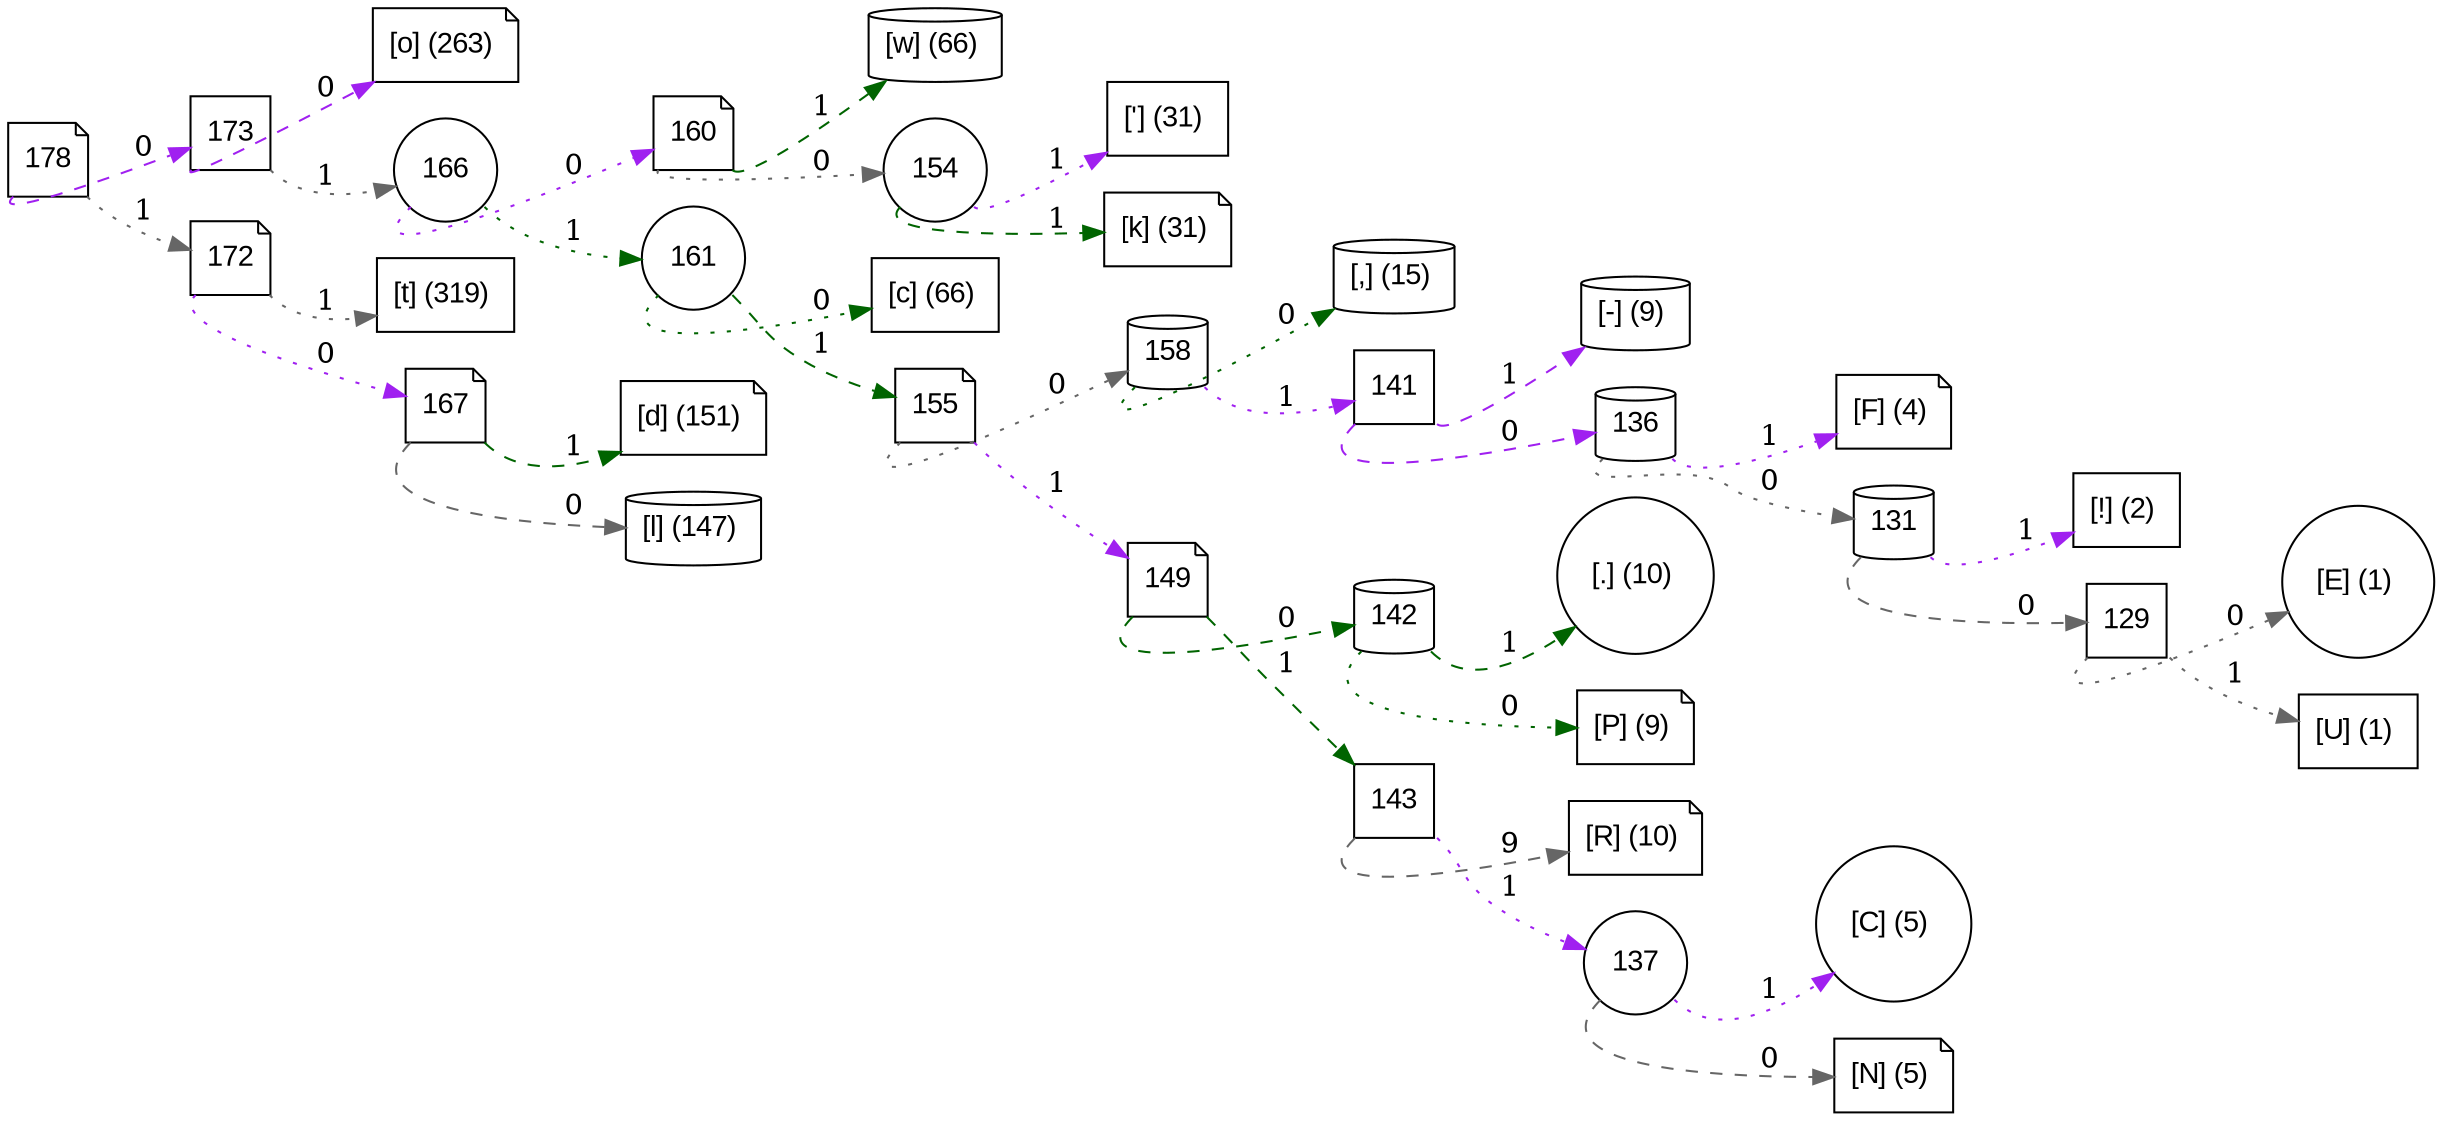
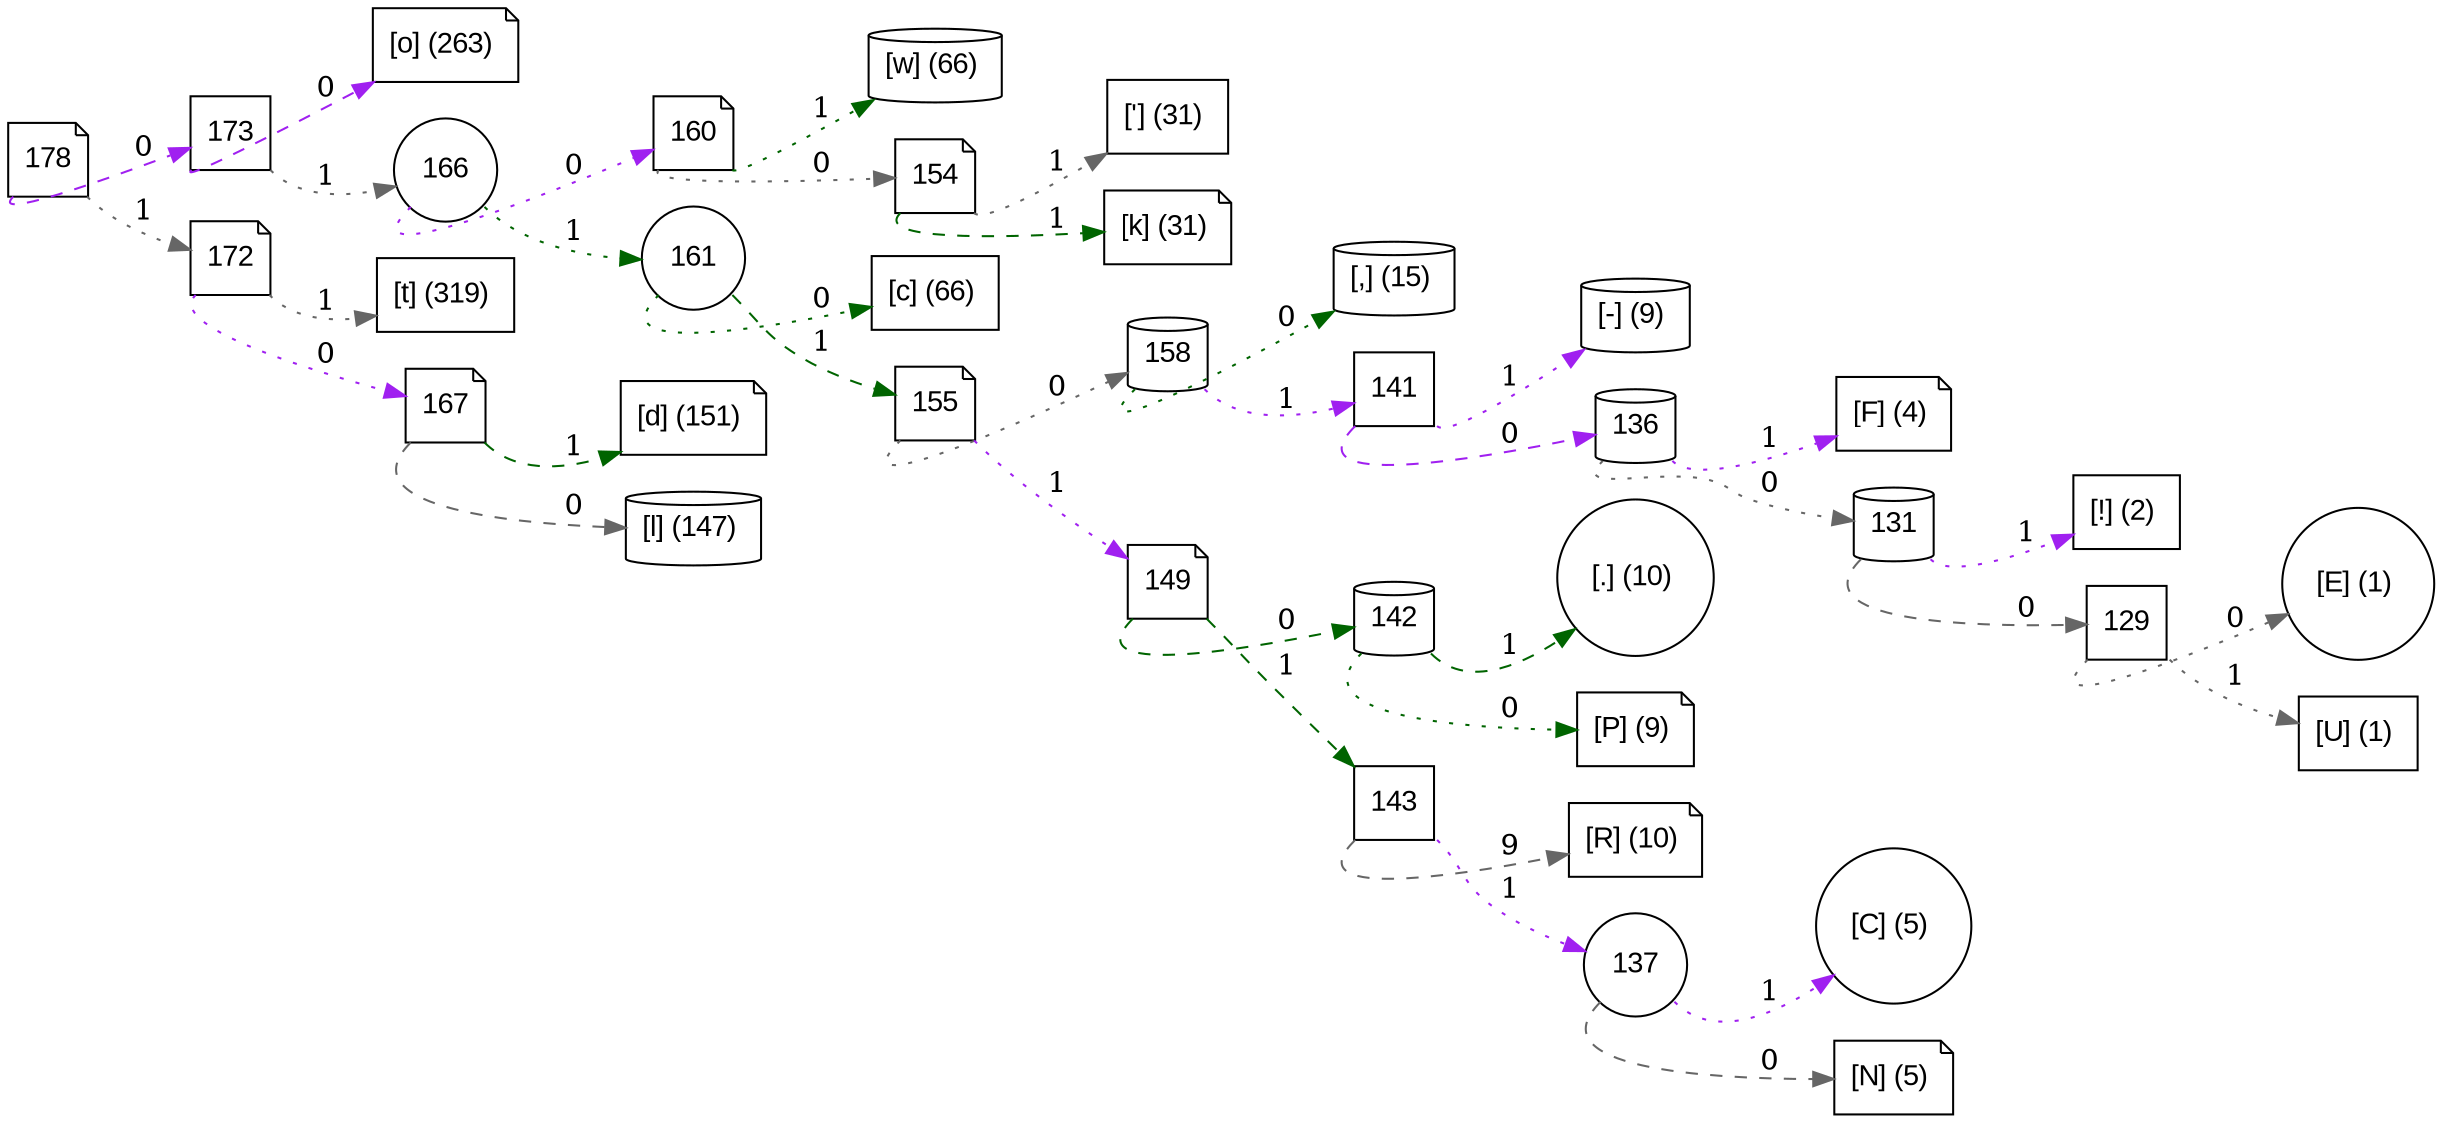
edge "160" -> "[w] (66)": style dashed -> dotted
node "154": shape circle -> note
edge "154" -> "['] (31)": color purple -> gray40
edge "141" -> "[-] (9)": style dashed -> dotted
